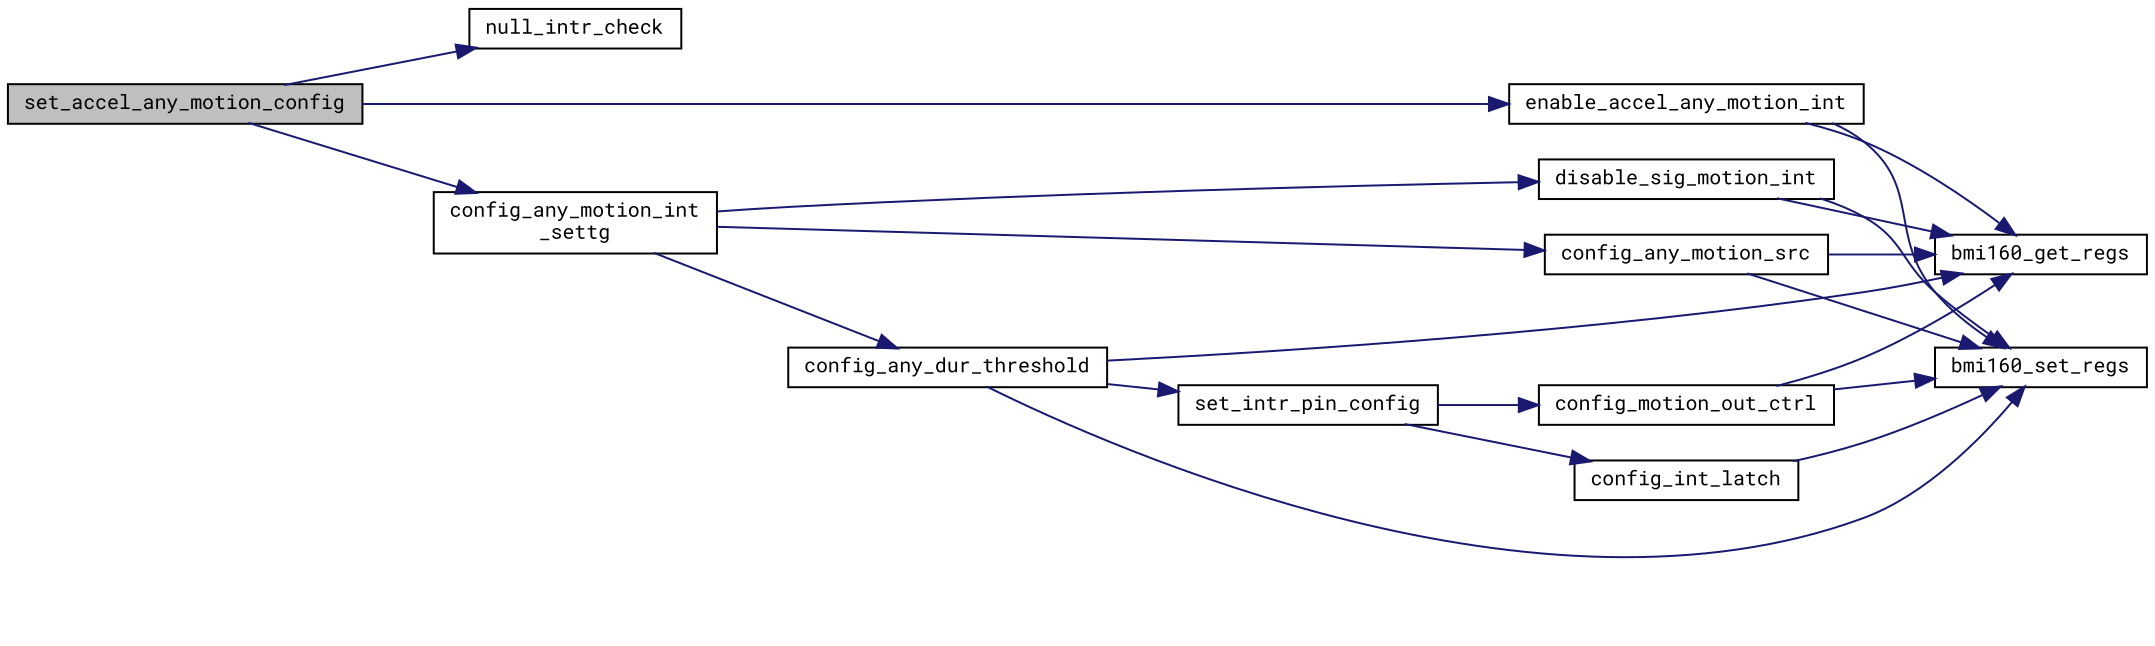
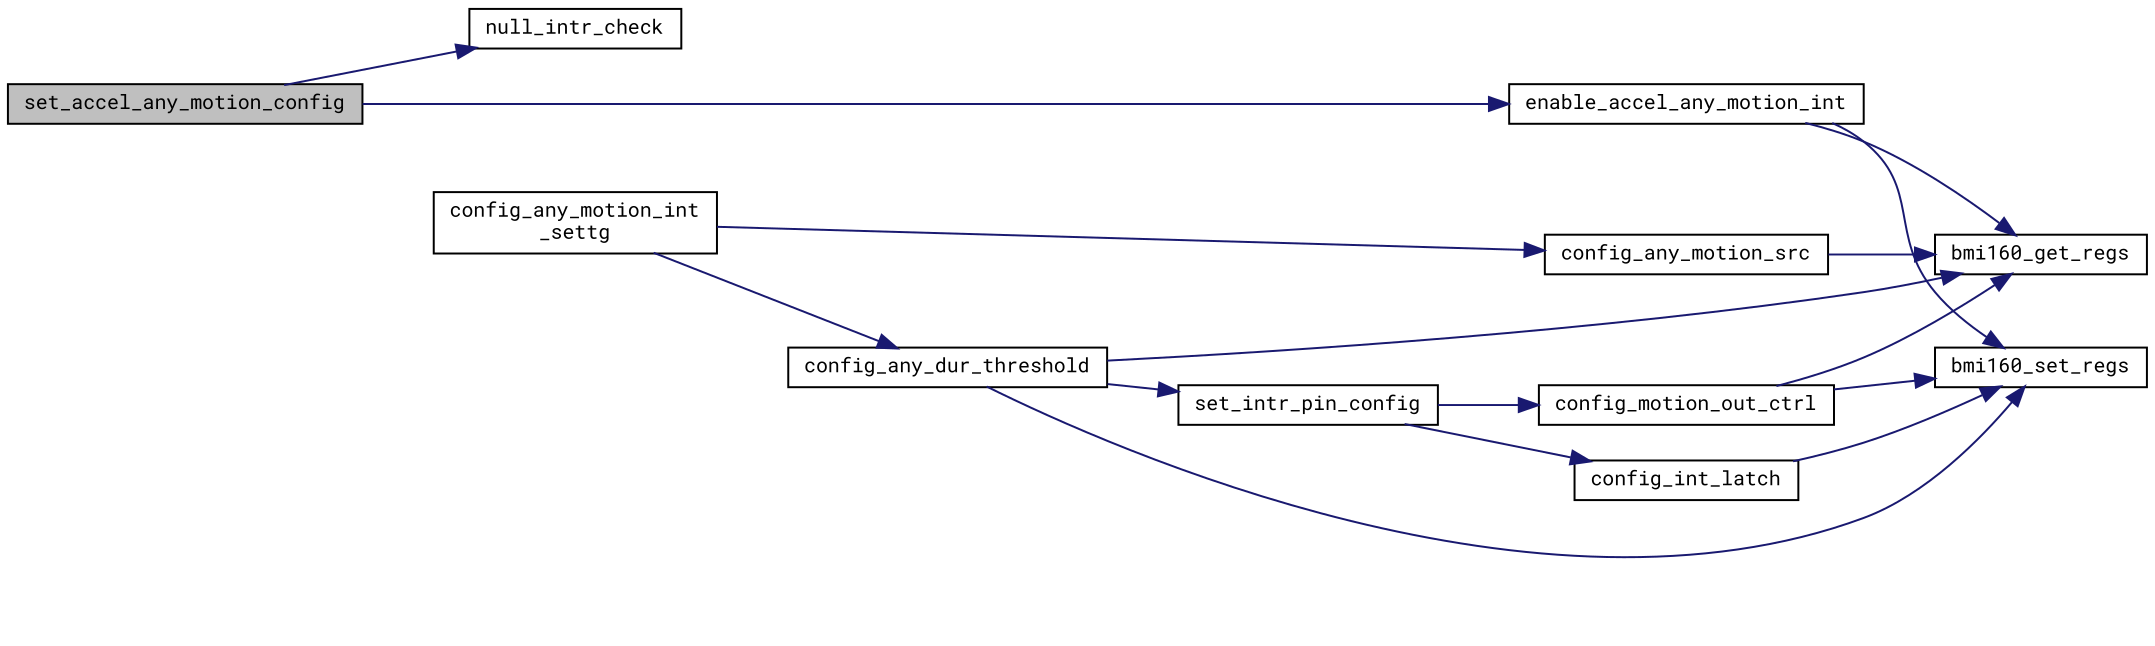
edge "set_accel_any_motion_config" -> "config_any_motion_int _settg": removed
node "disable_sig_motion_int": removed
edge "config_any_motion_src" -> "bmi160_set_regs": removed
